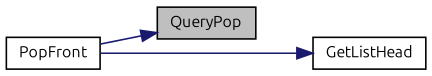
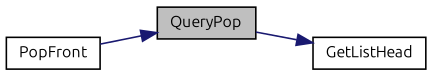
edge "PopFront" -> "GetListHead": now "QueryPop" -> "GetListHead"
